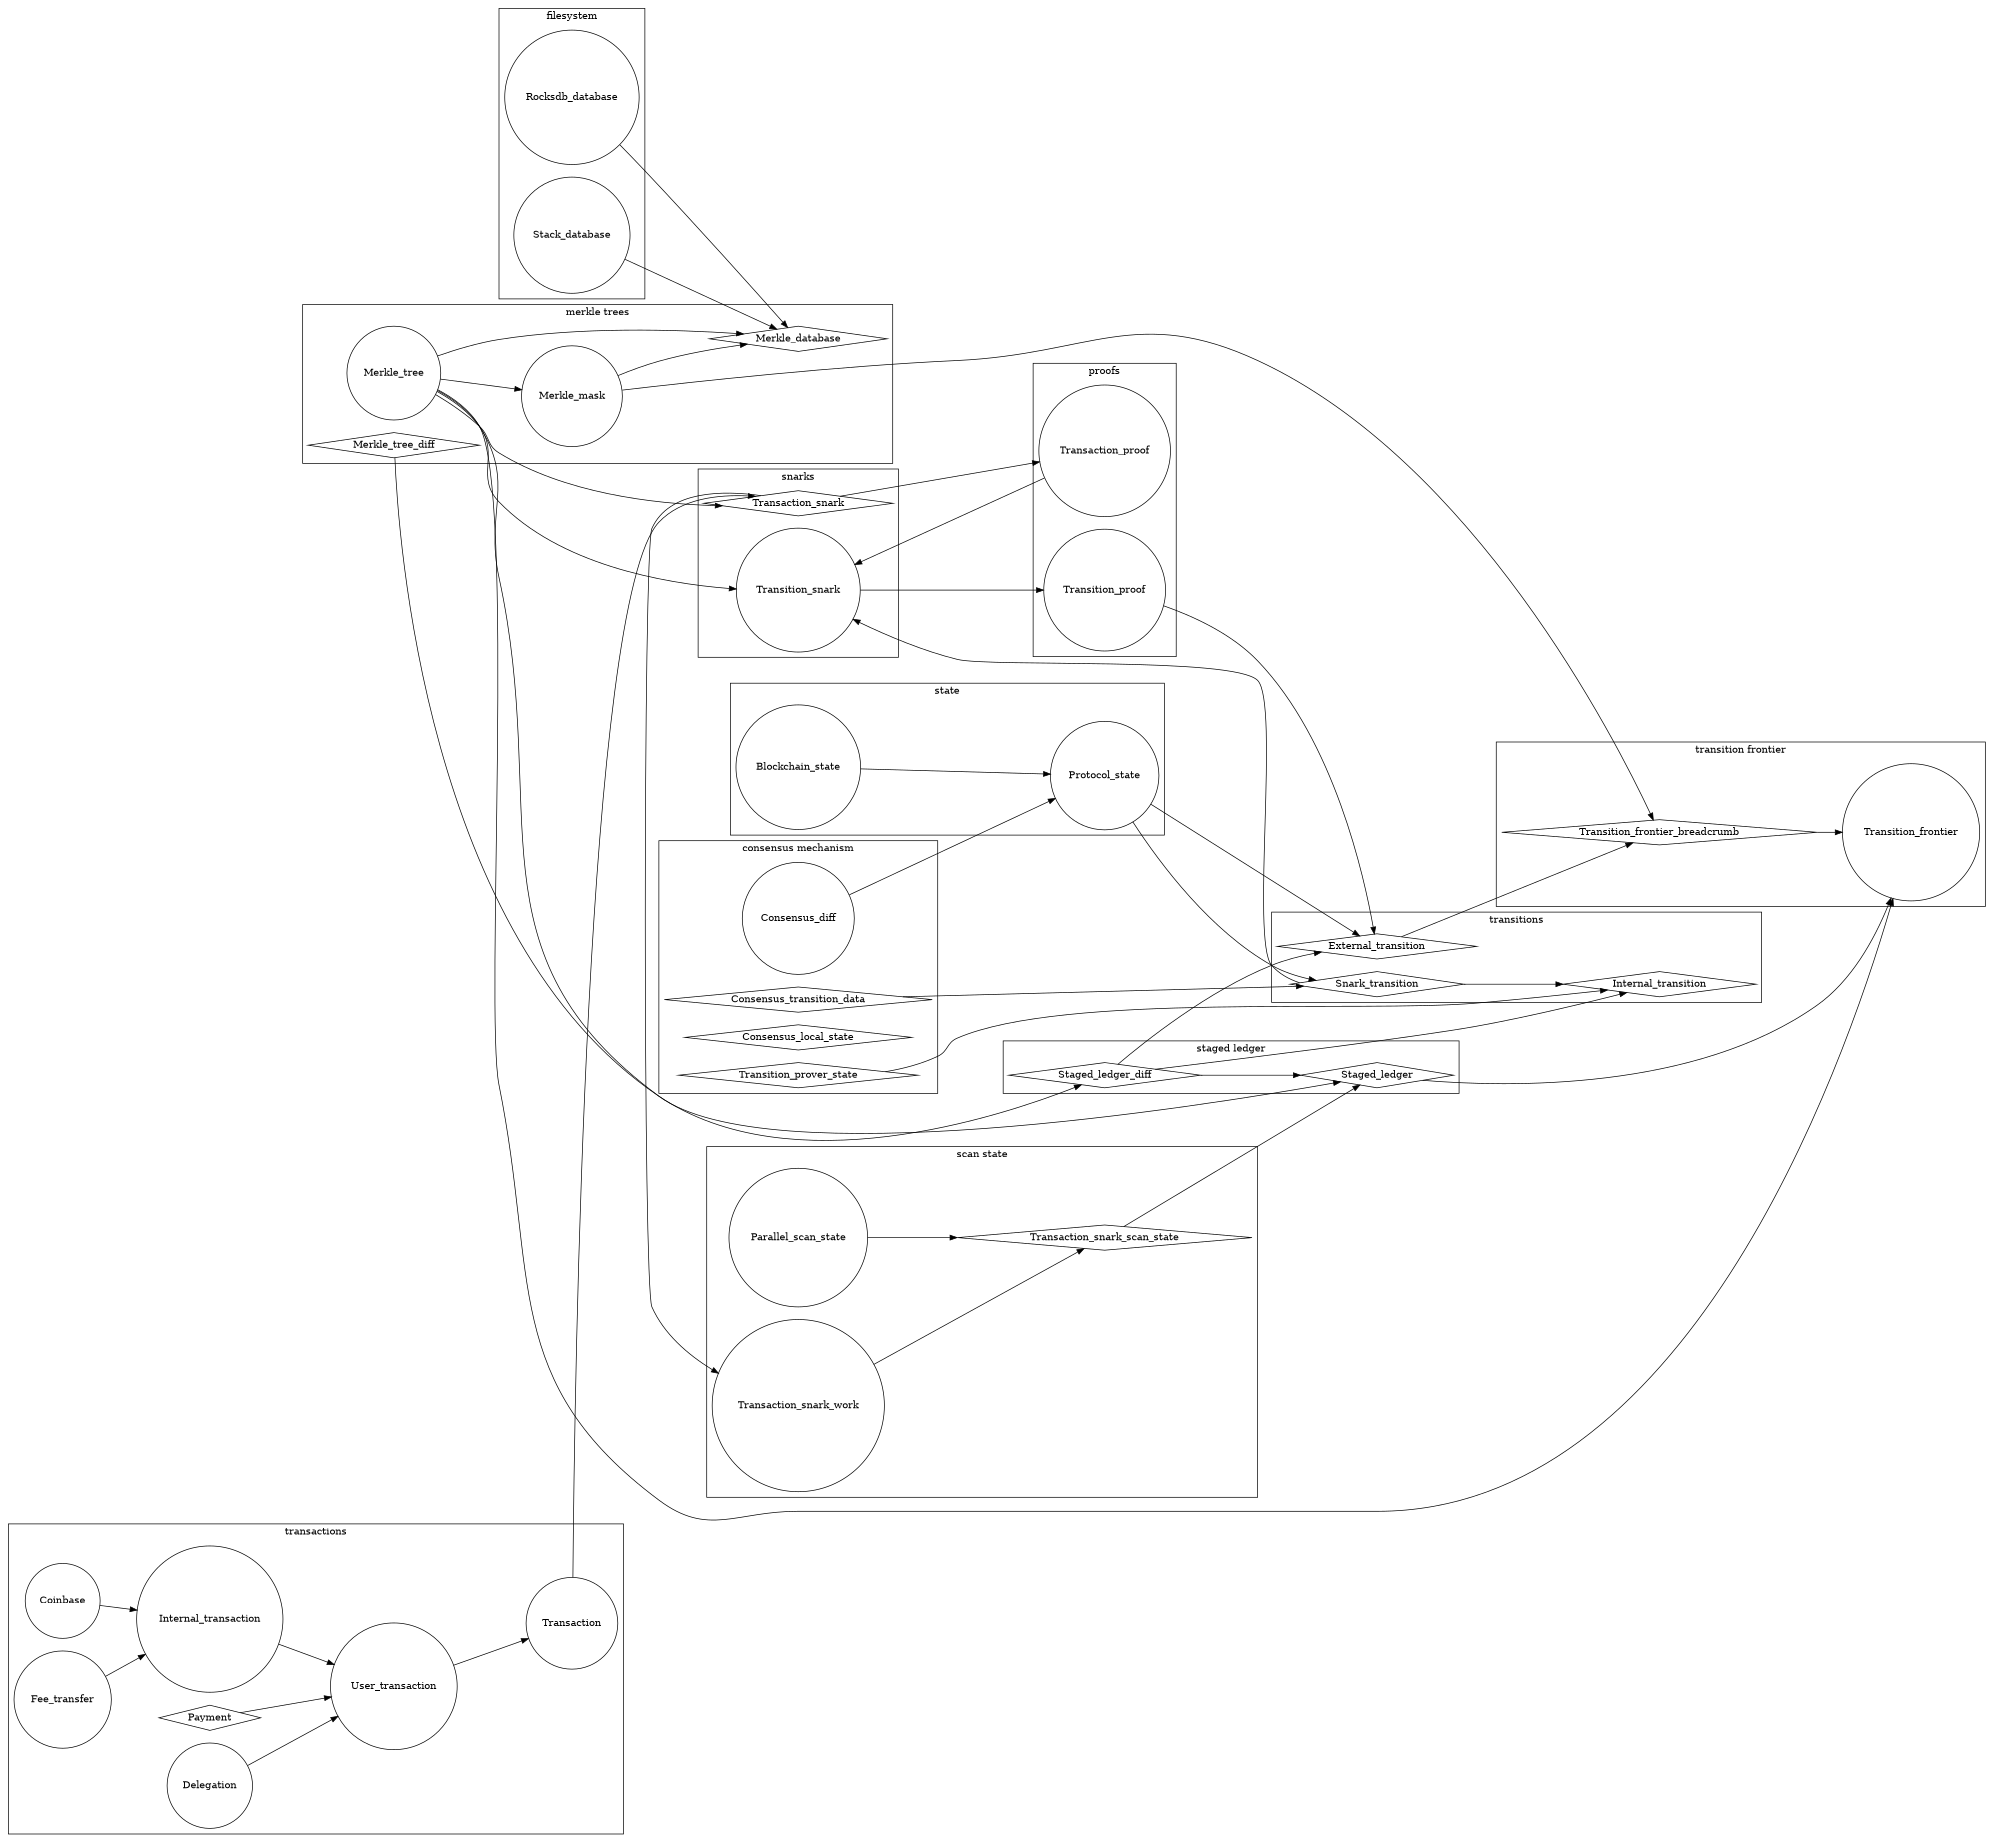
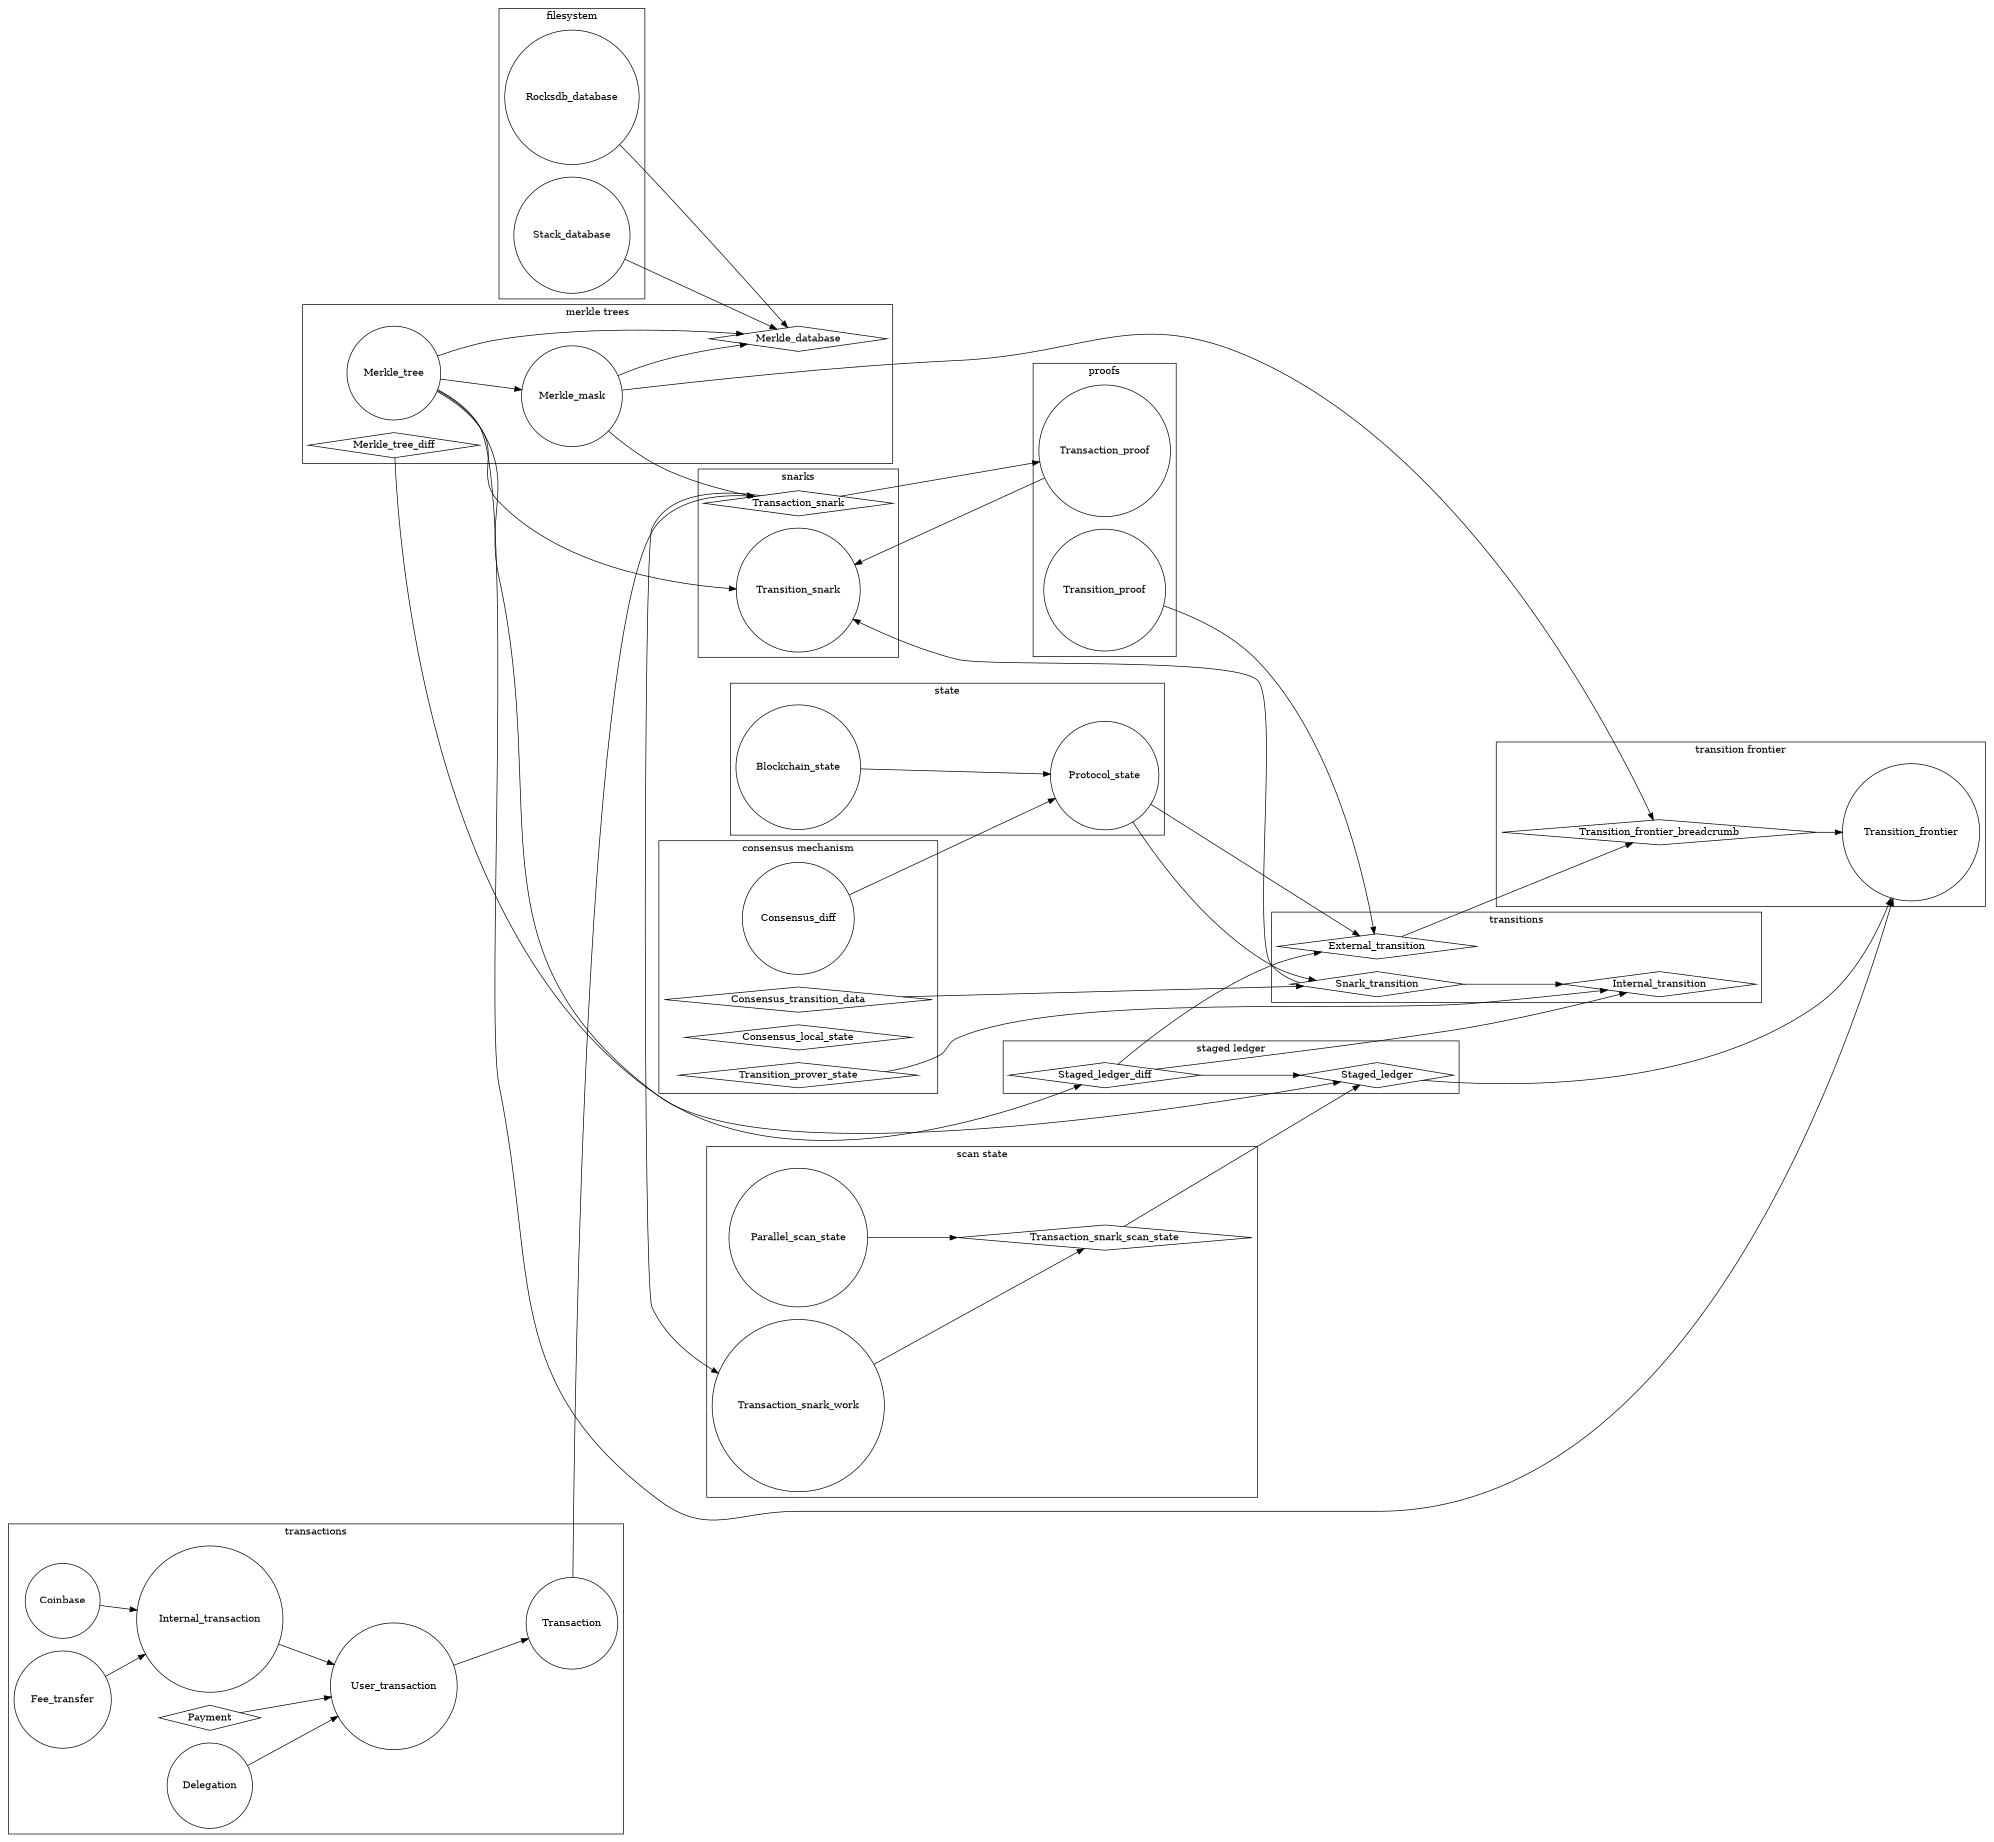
edge "Merkle_tree" -> "Transaction_snark": now "Merkle_mask" -> "Transaction_snark"
edge "Transition_snark" -> "Transition_proof": removed
